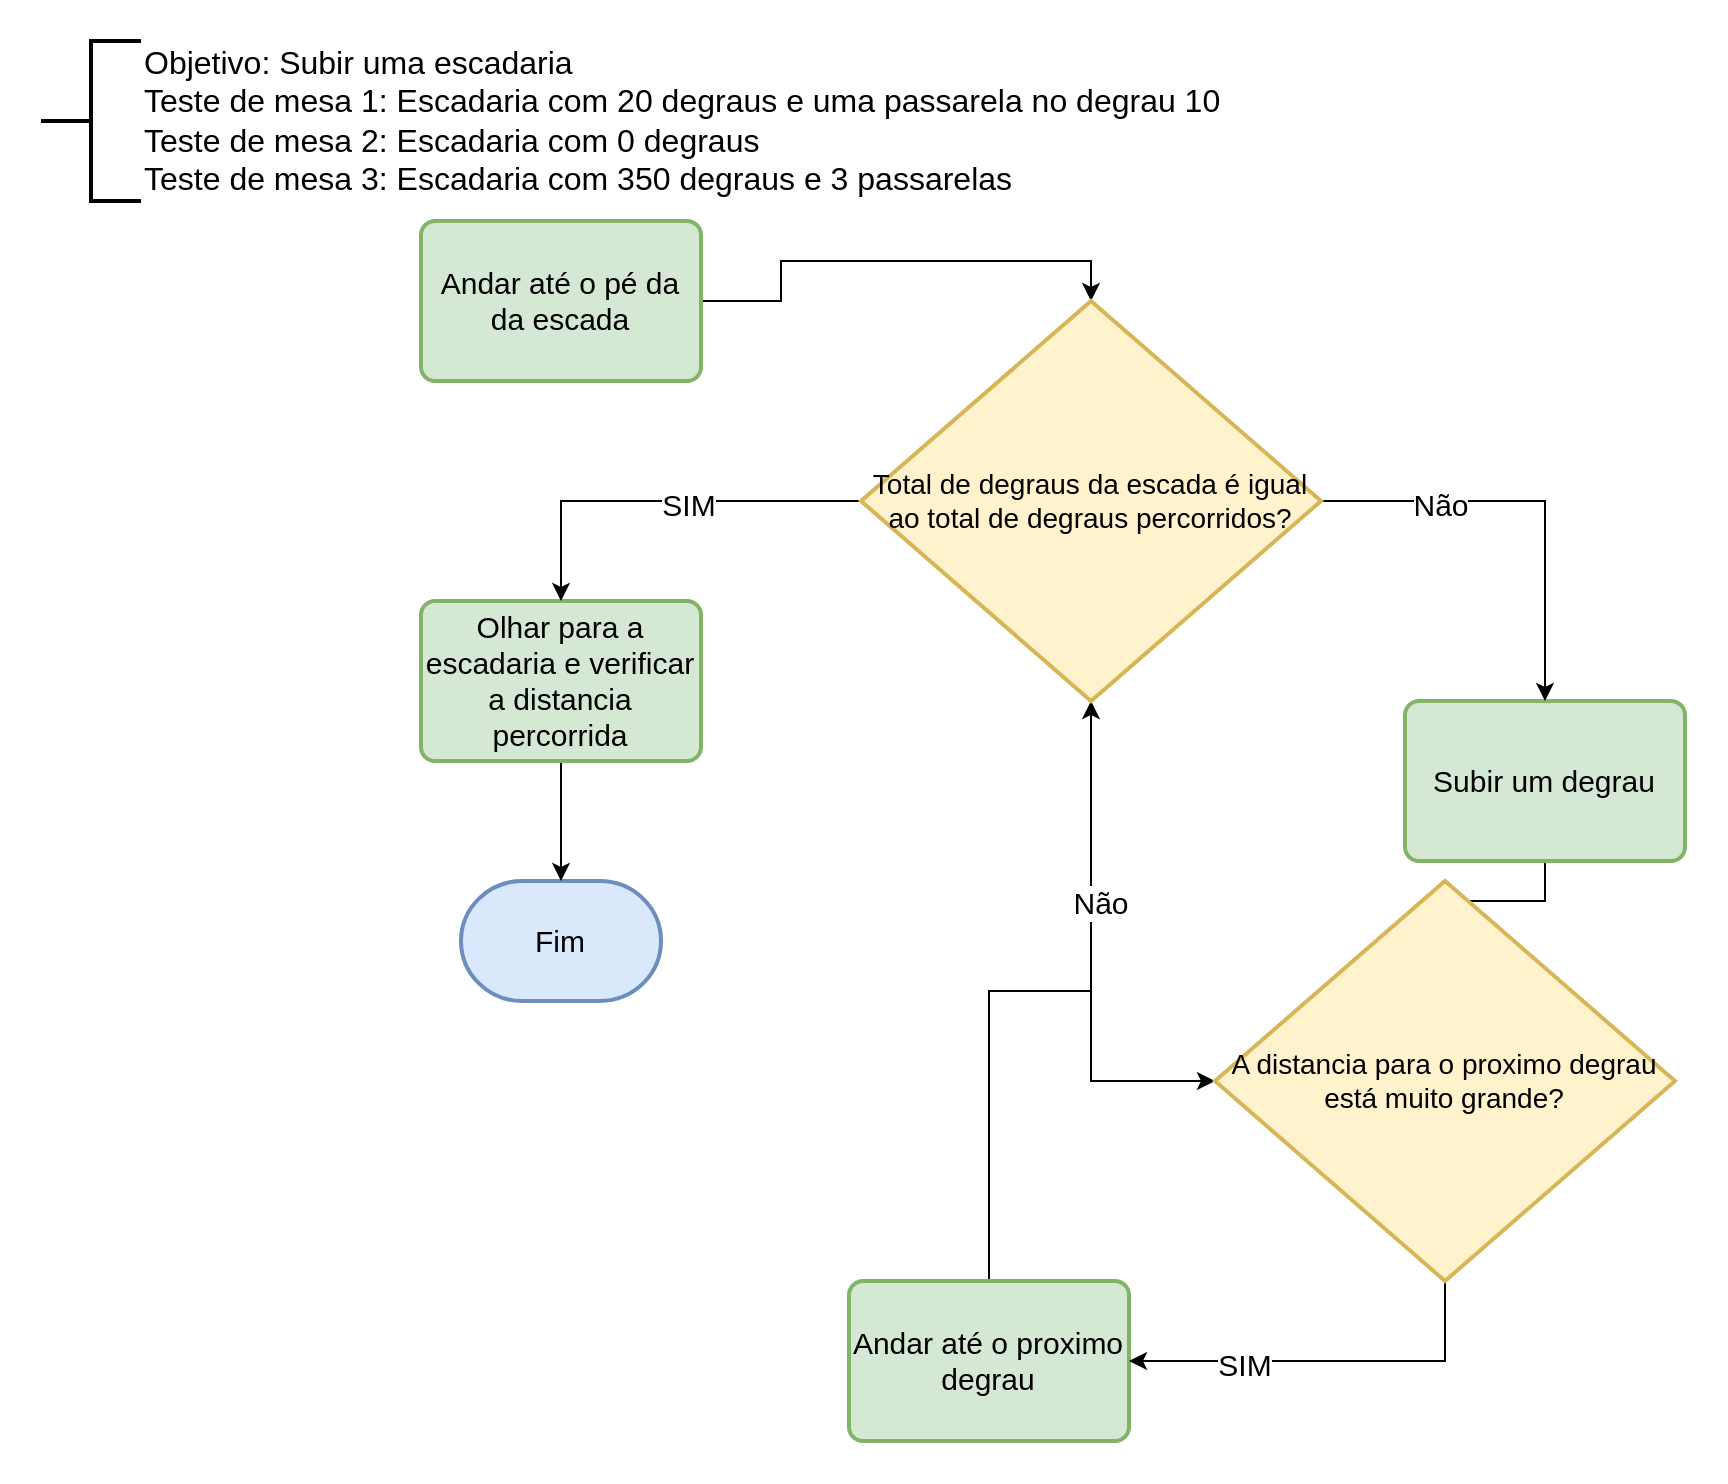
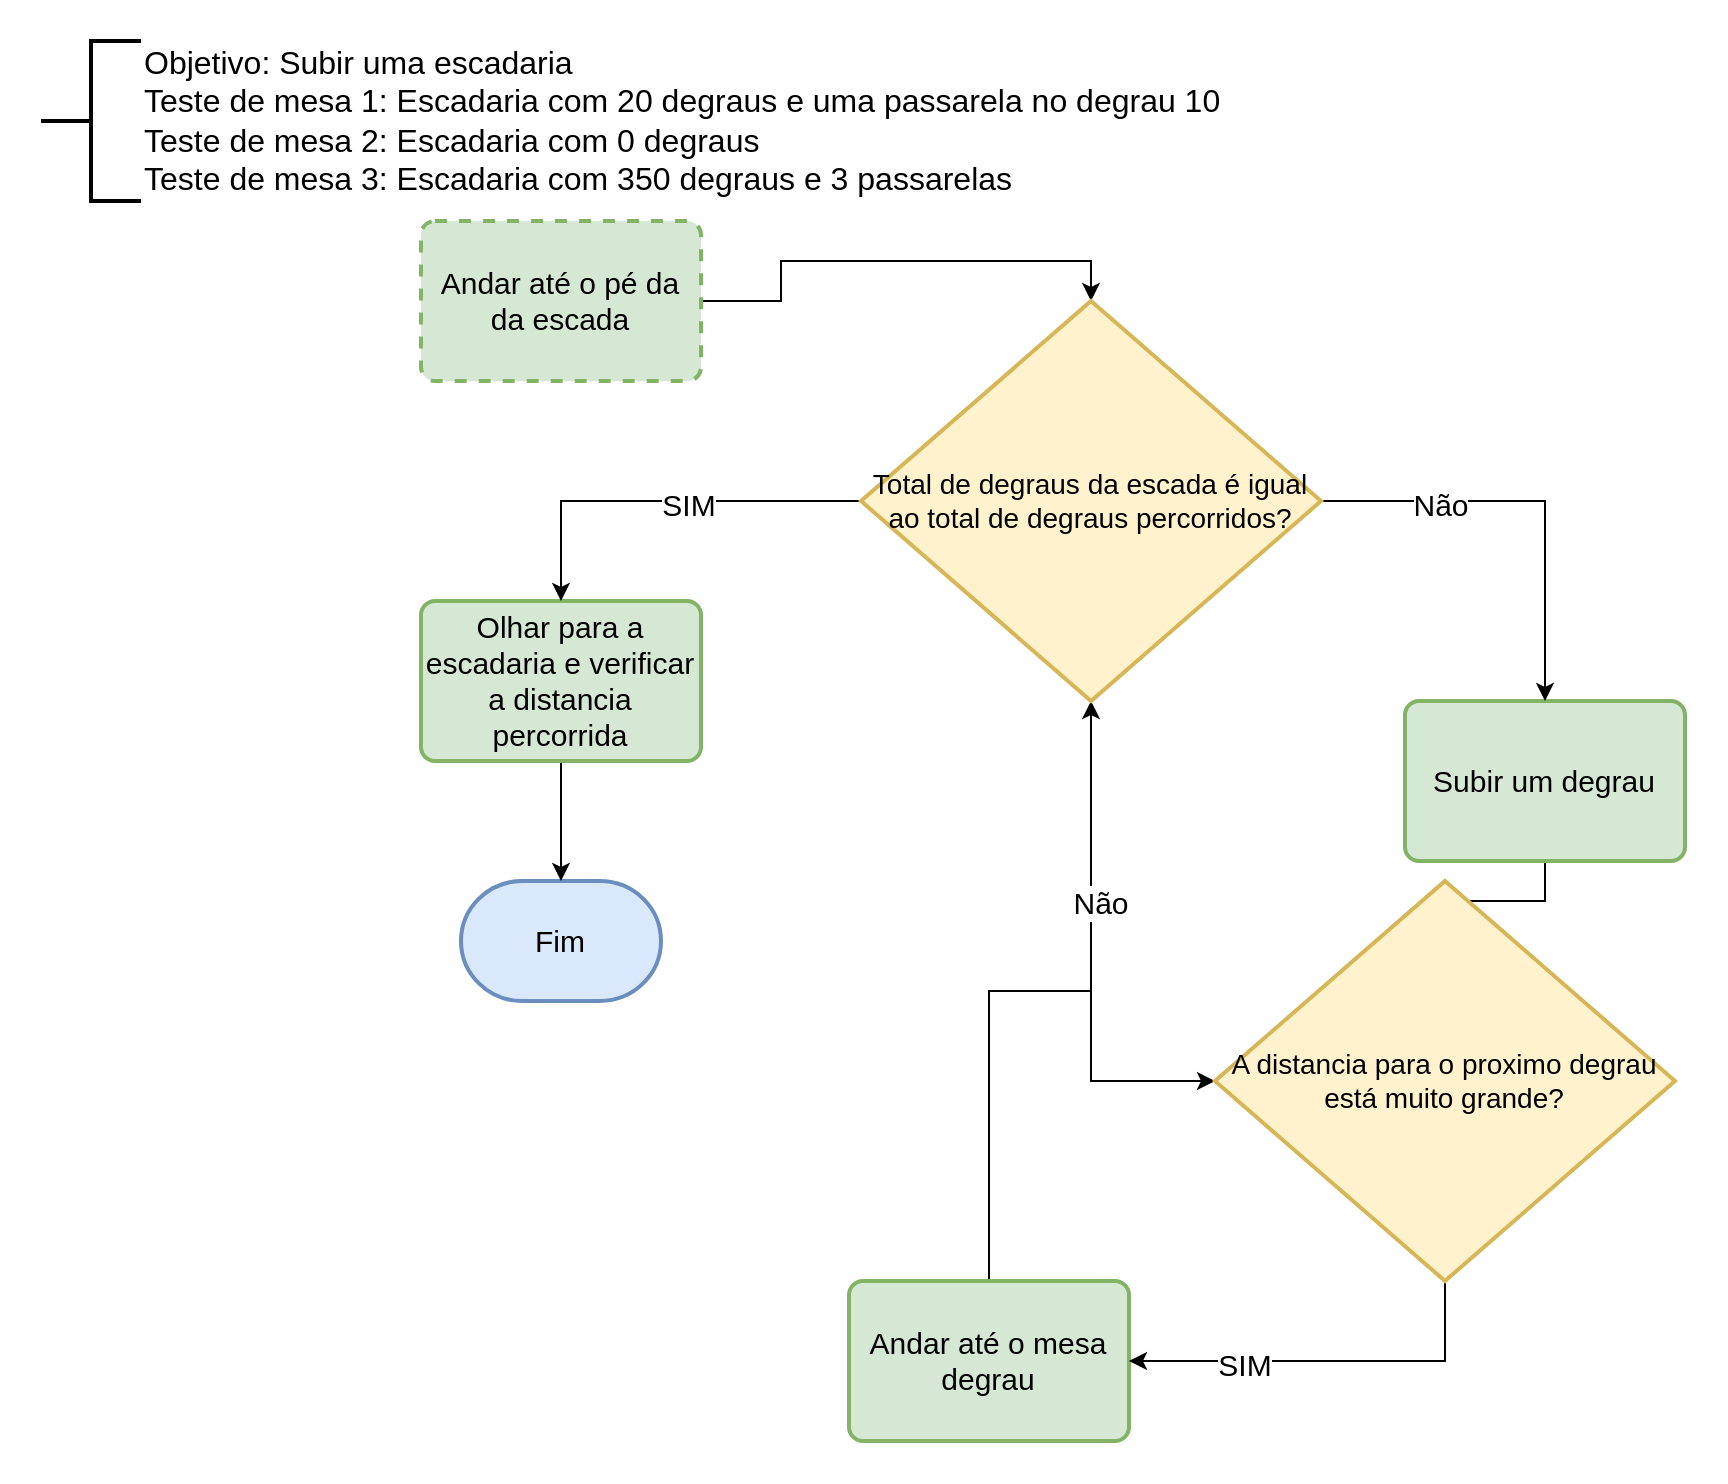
node "Andar até o pé da da escada": style solid -> dashed
node "Andar até o proximo degrau": label "Andar até o proximo degrau" -> "Andar até o mesa degrau"
